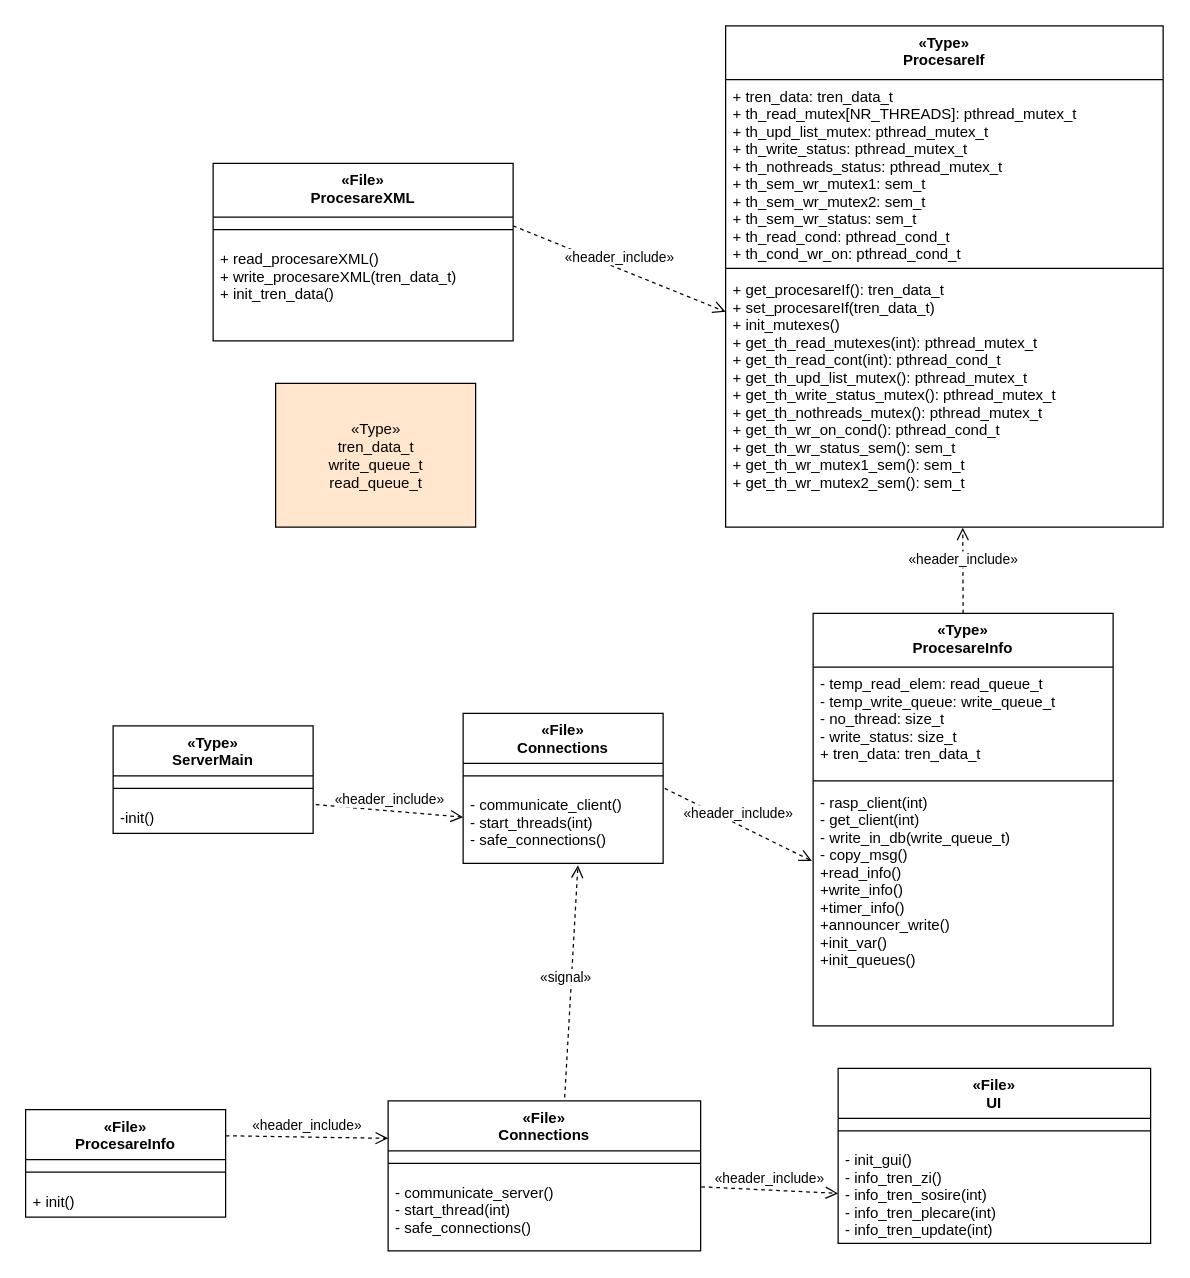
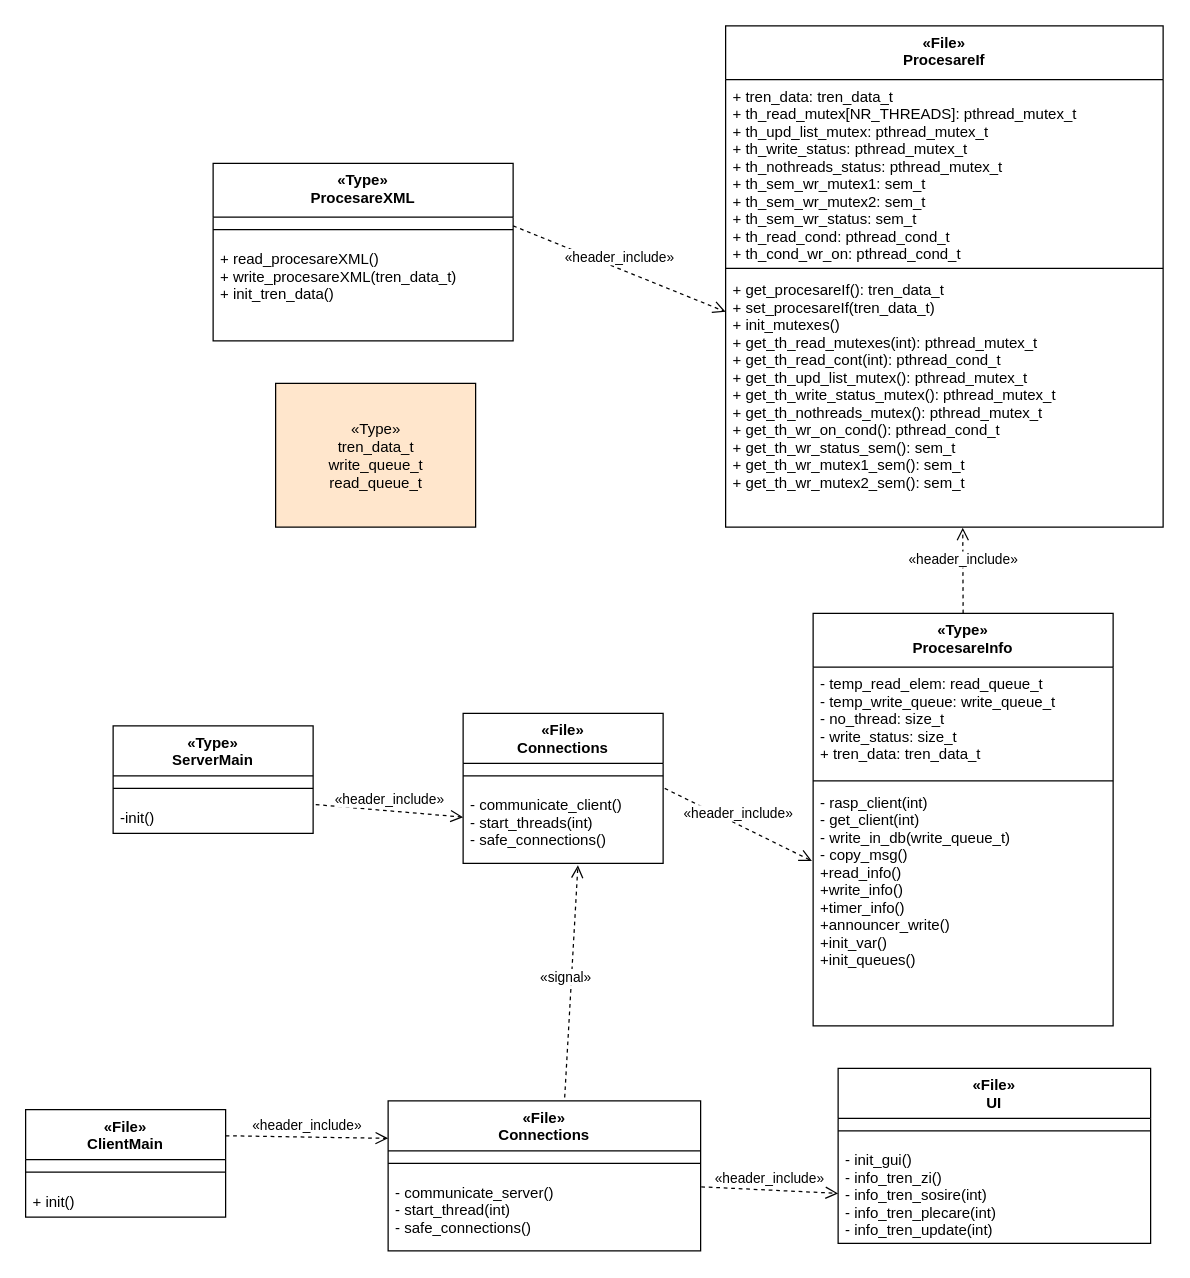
node "«Type» ProcesareIf": label "«Type» ProcesareIf" -> "«File» ProcesareIf"
node "«File» ProcesareXML": label "«File» ProcesareXML" -> "«Type» ProcesareXML"
node "«File» ProcesareInfo": label "«File» ProcesareInfo" -> "«File» ClientMain"
